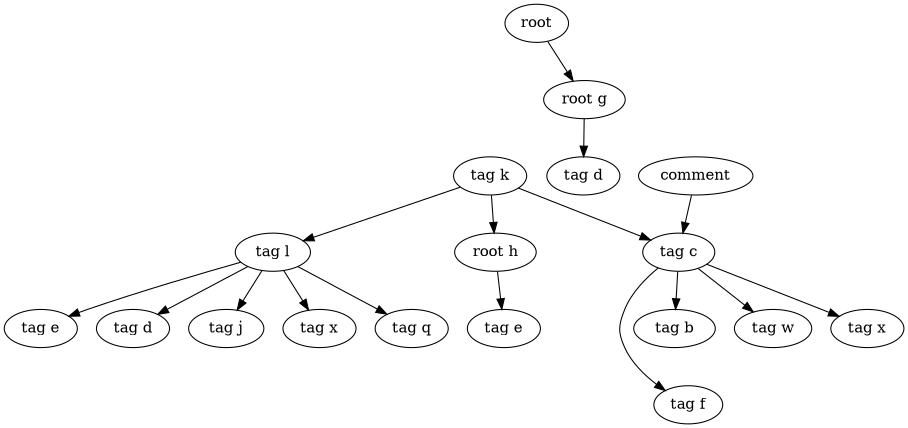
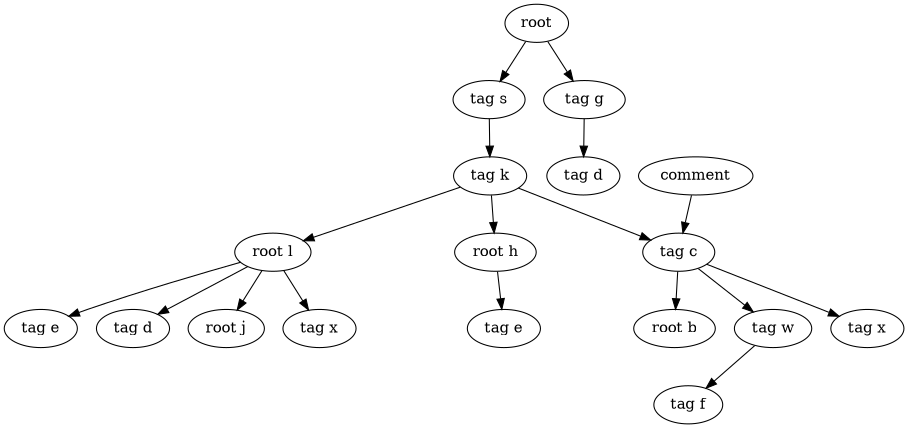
node "tag s": added
node "root g": label "root g" -> "tag g"
node "tag l": label "tag l" -> "root l"
edge "tag c" -> "tag f": now "tag w" -> "tag f"
node "tag j": label "tag j" -> "root j"
node "tag q": removed
node "tag b": label "tag b" -> "root b"
